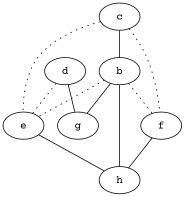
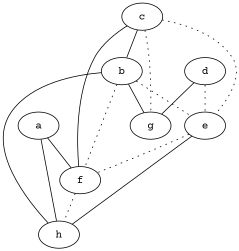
edge "c" -- "f": style dotted -> solid
edge "c" -- "g": added
node "a": added
edge "f" -- "h": style solid -> dotted
edge "e" -- "f": added
